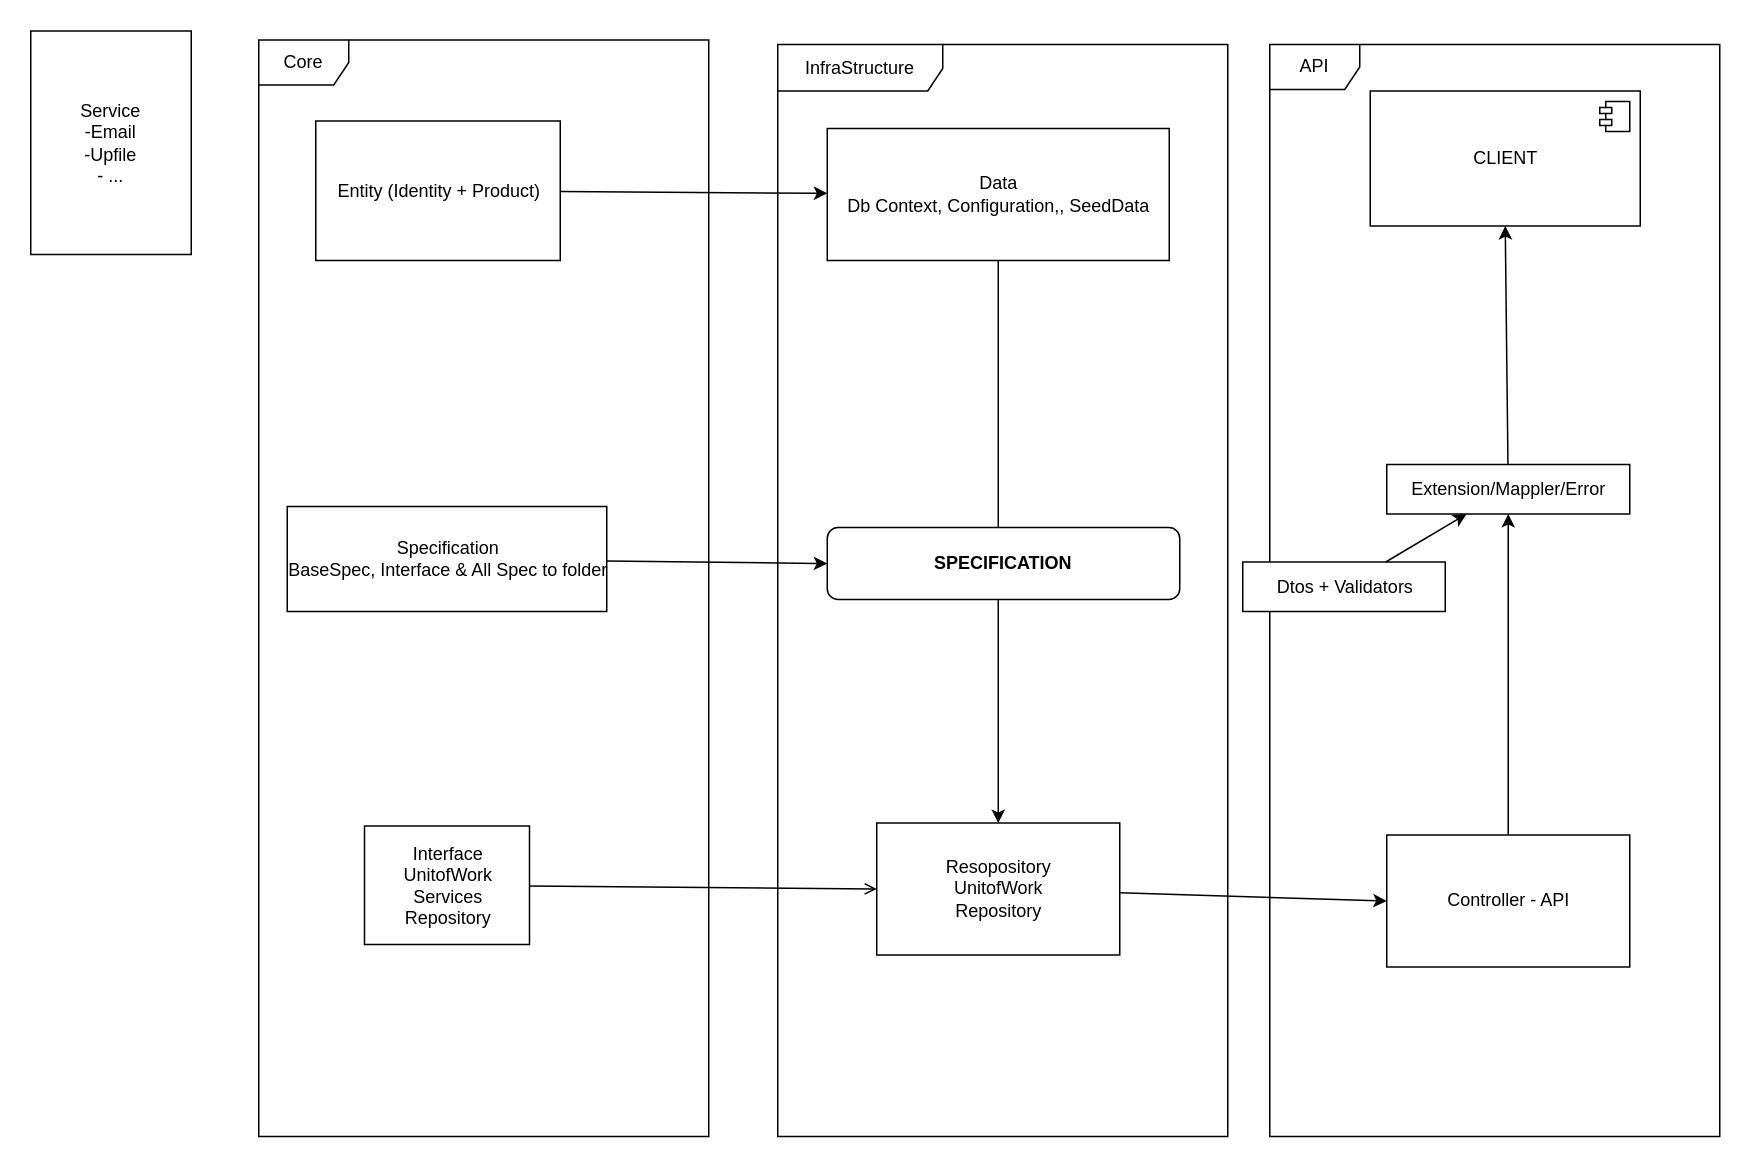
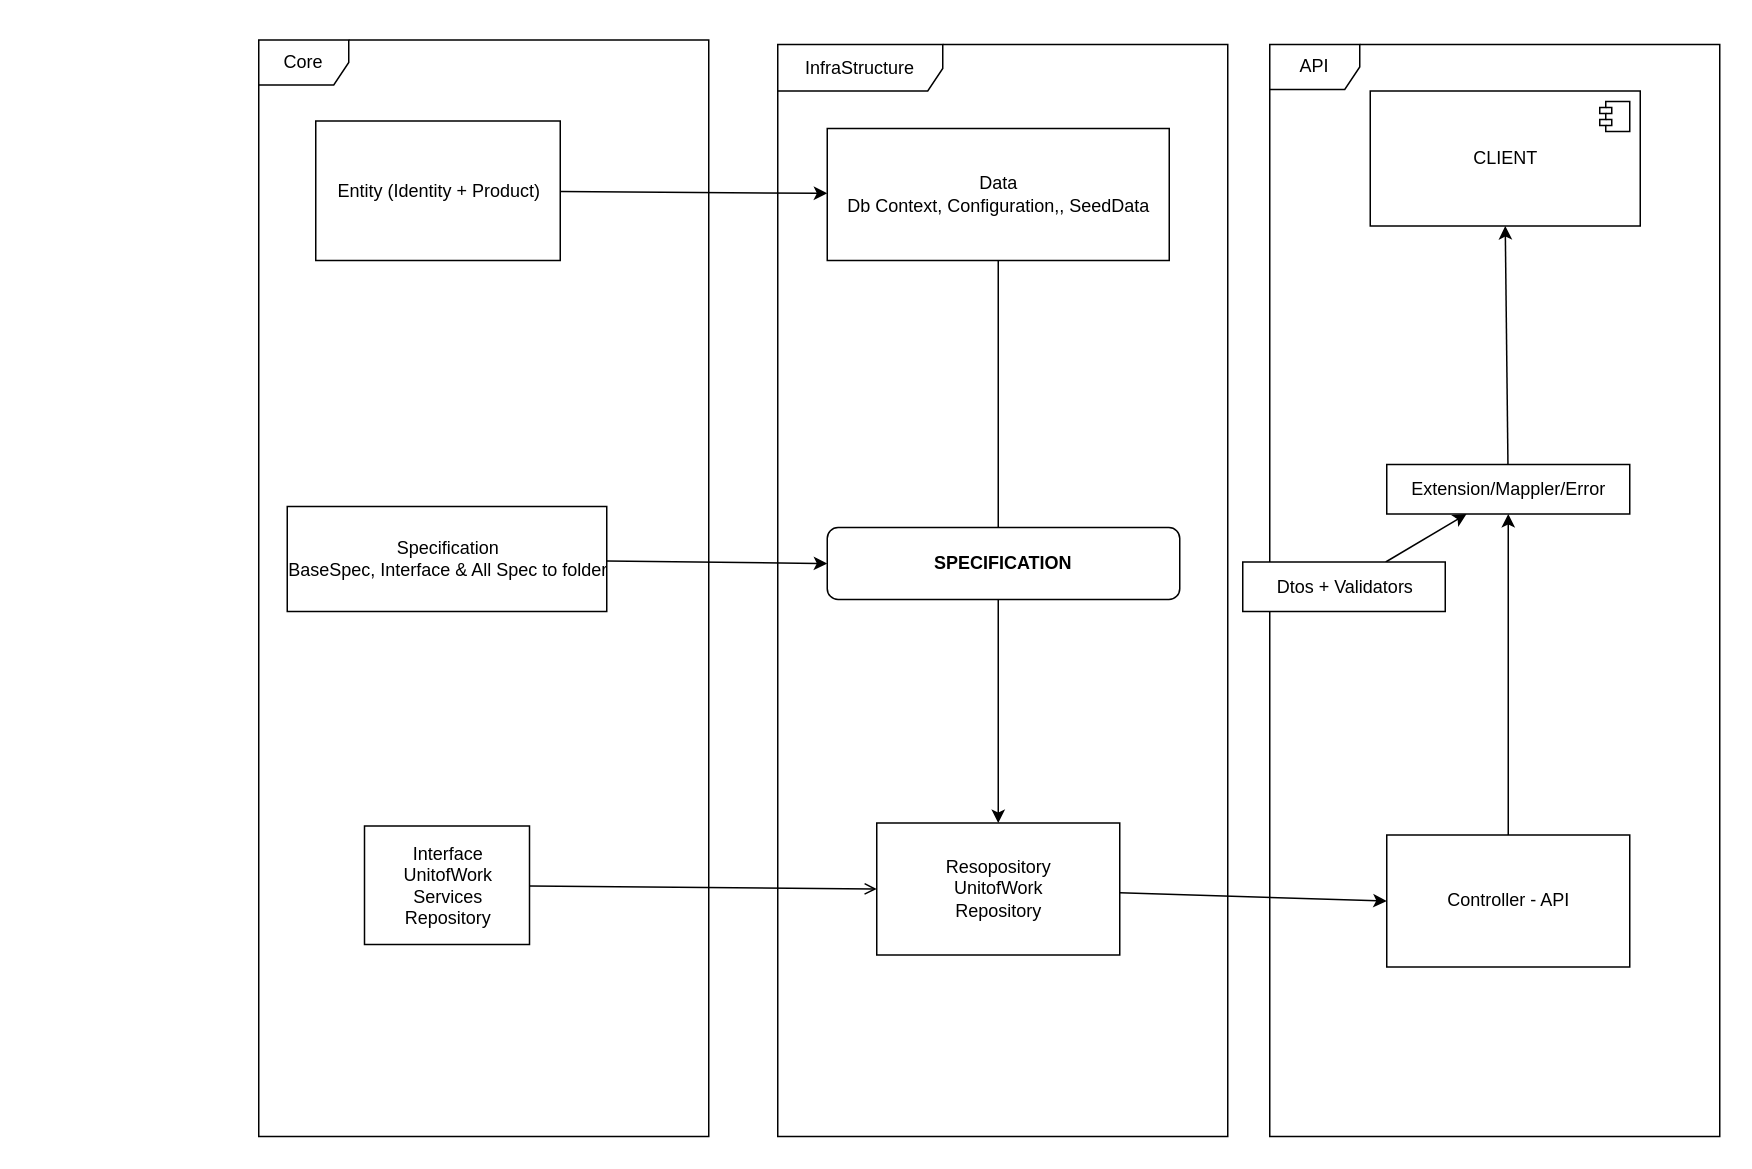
node "Service -Email -Upfile - ...": removed
